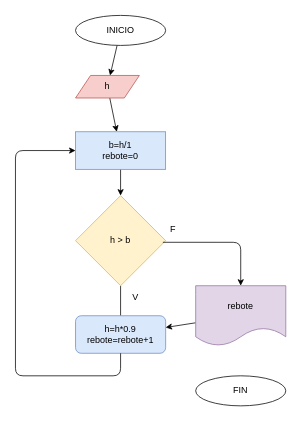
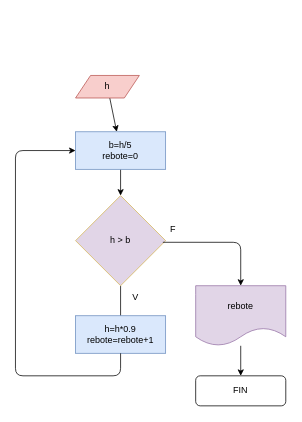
node "INICIO": removed
edge "INICIO" -> "h": removed
node "b=h/1 rebote=0": label "b=h/1 rebote=0" -> "b=h/5 rebote=0"
node "h > b": fillcolor #fff2cc -> #e1d5e7
edge "rebote" -> "h=h*0.9 rebote=rebote+1": now "rebote" -> "FIN"
node "h=h*0.9 rebote=rebote+1": shape rounded rectangle -> rectangle
node "FIN": shape ellipse -> rounded rectangle
